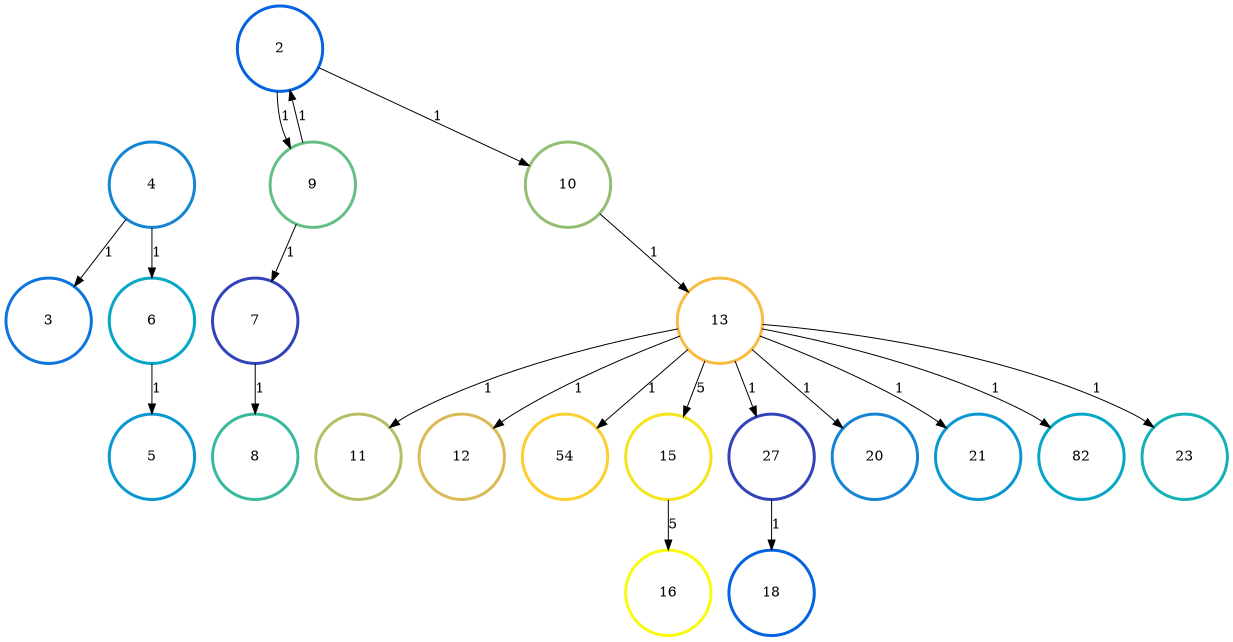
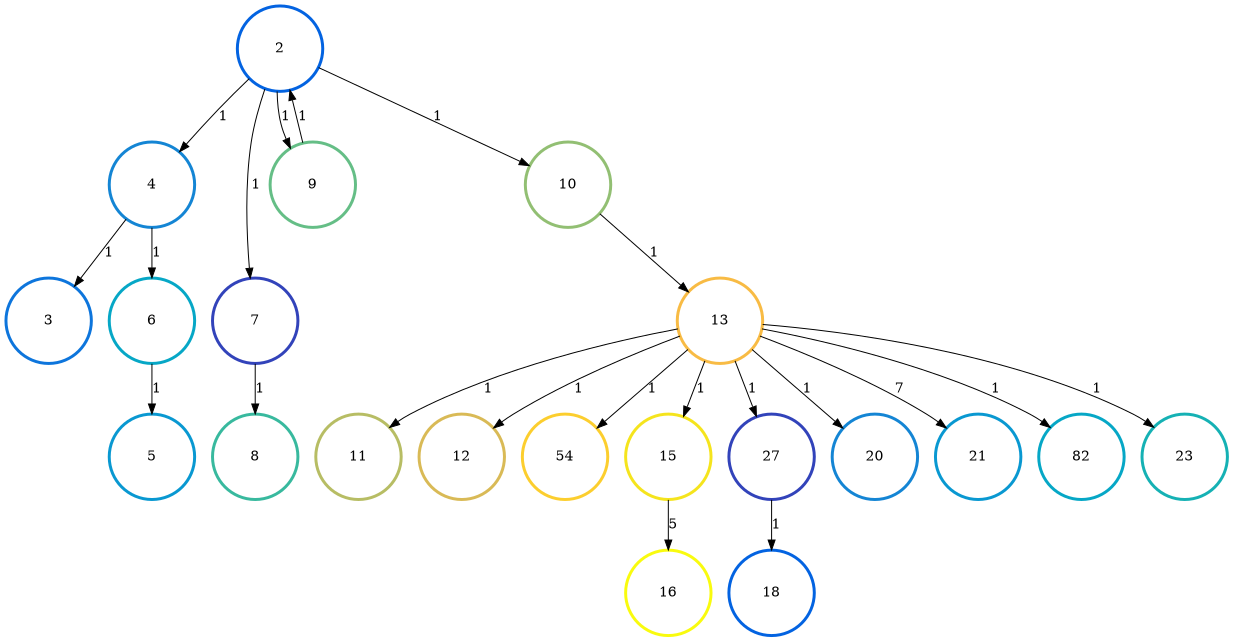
edge "2" -> "4": added, label "1"
edge "9" -> "7": now "2" -> "7"
edge "13" -> "15": label "5" -> "1"
edge "13" -> "21": label "1" -> "7"
